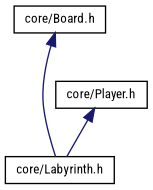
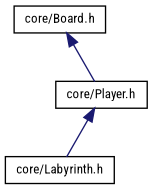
edge "core/Labyrinth.h" -> "core/Board.h": now "core/Player.h" -> "core/Board.h"
